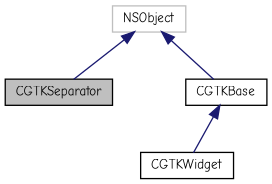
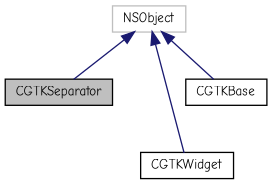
edge "CGTKWidget" -> "CGTKBase": now "CGTKWidget" -> "NSObject"
